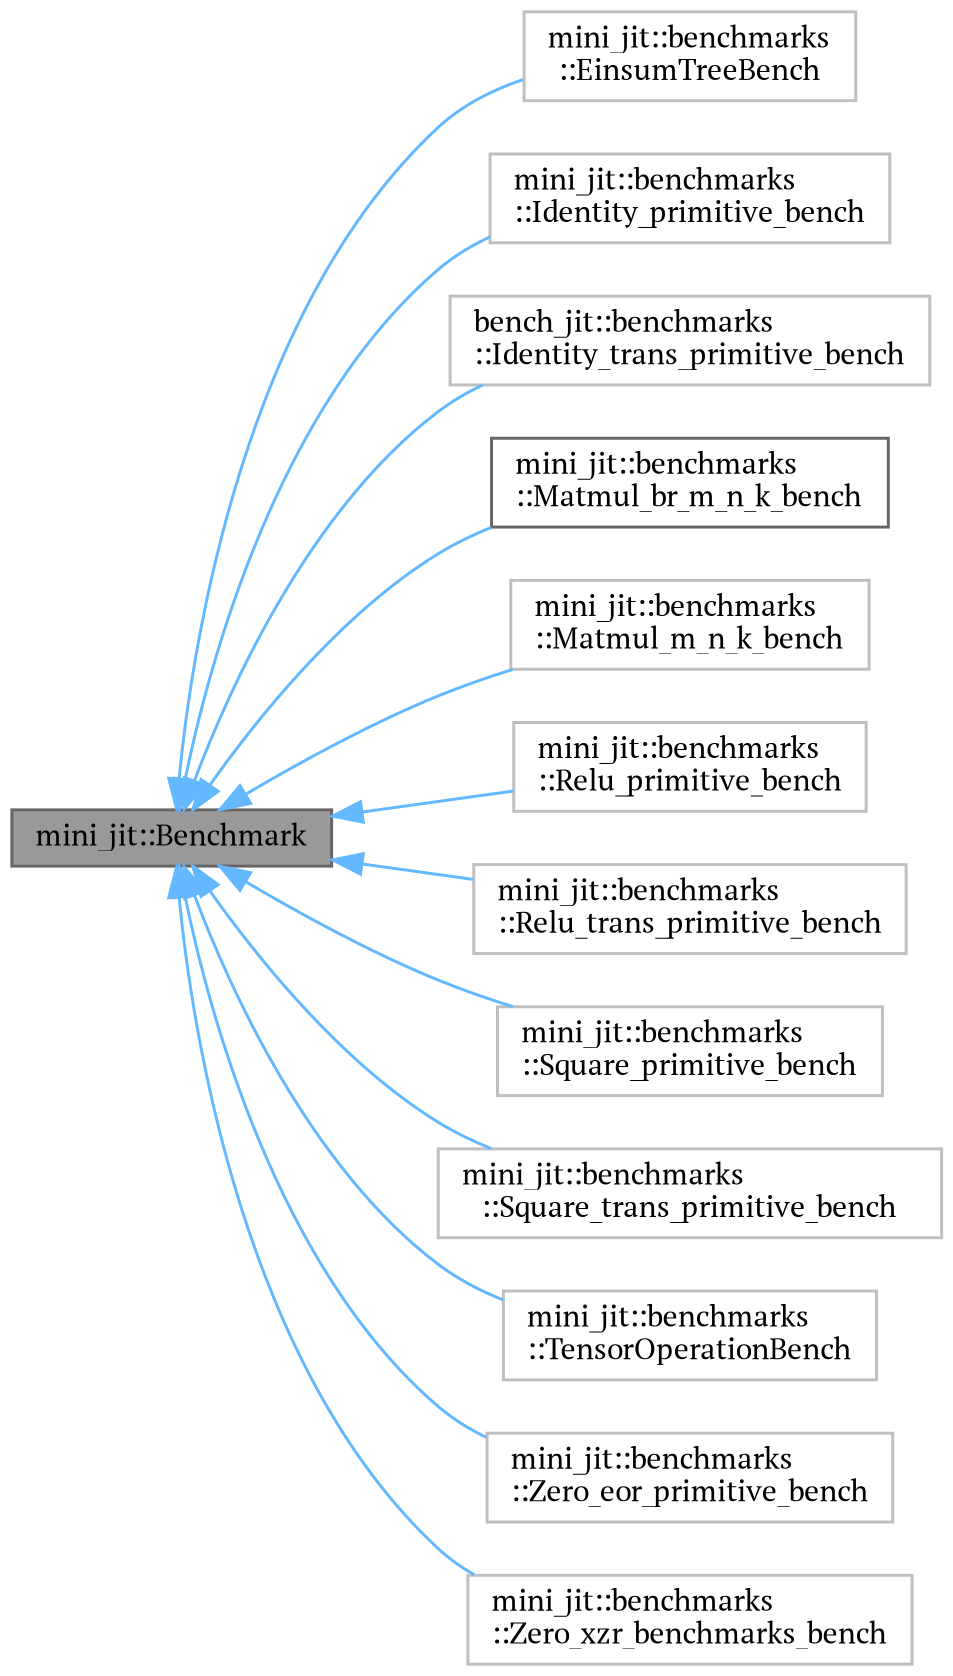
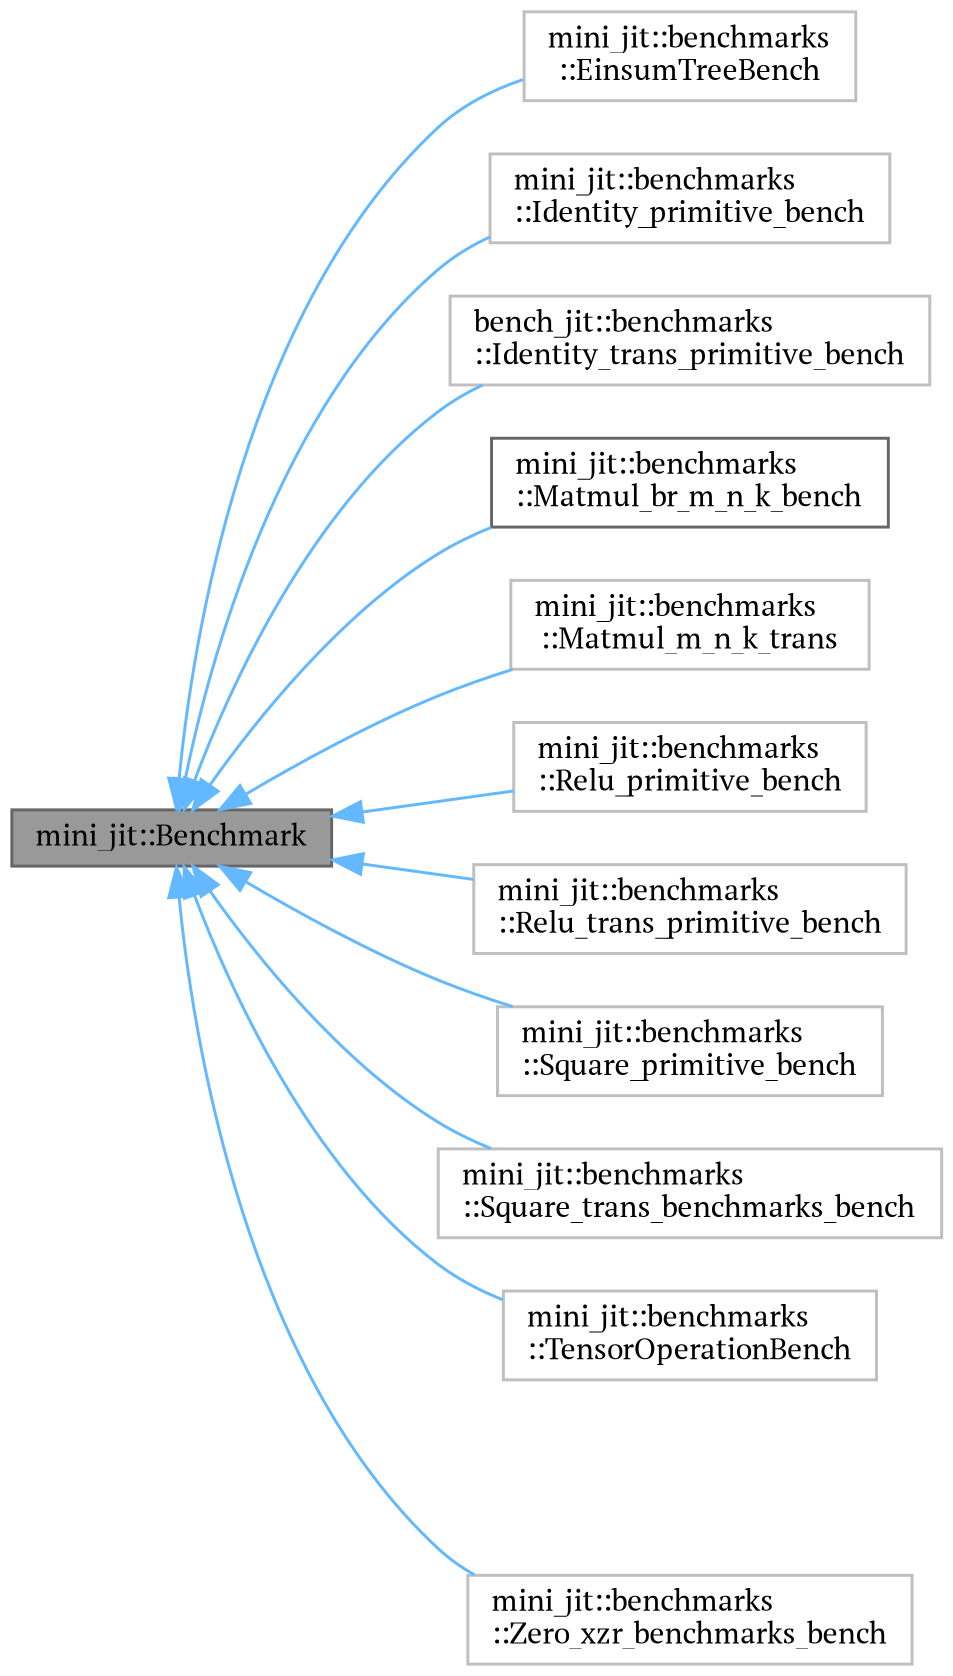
node "mini_jit::benchmarks ::Matmul_m_n_k_bench": label "mini_jit::benchmarks ::Matmul_m_n_k_bench" -> "mini_jit::benchmarks ::Matmul_m_n_k_trans"
node "mini_jit::benchmarks ::Square_trans_primitive_bench": label "mini_jit::benchmarks ::Square_trans_primitive_bench" -> "mini_jit::benchmarks ::Square_trans_benchmarks_bench"
node "mini_jit::benchmarks ::Zero_eor_primitive_bench": removed
